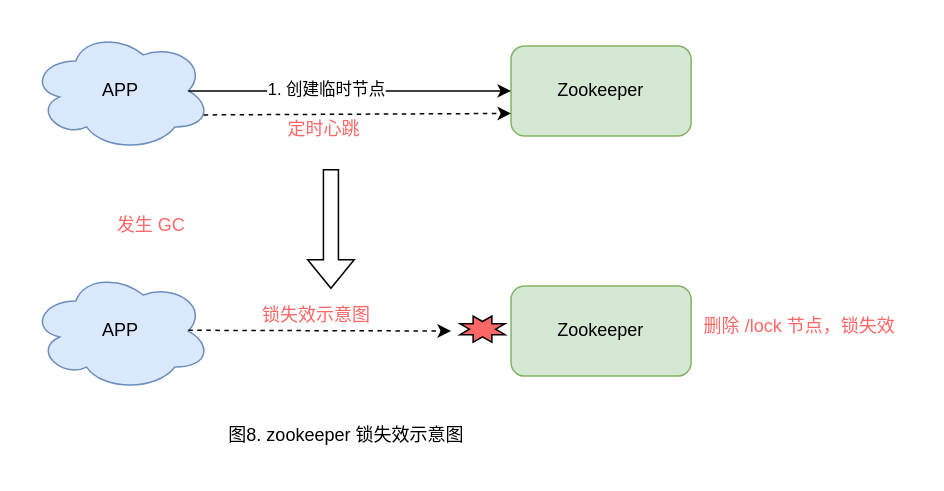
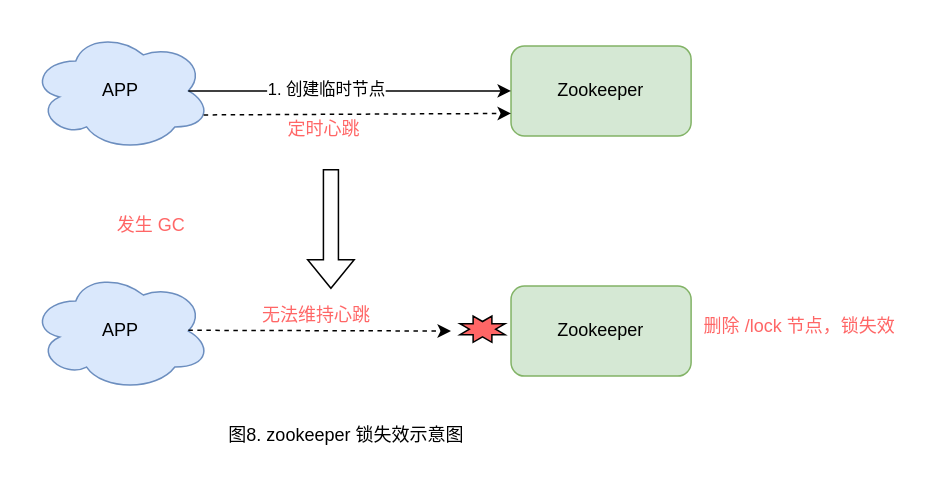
node "锁失效示意图": label "锁失效示意图" -> "无法维持心跳"
